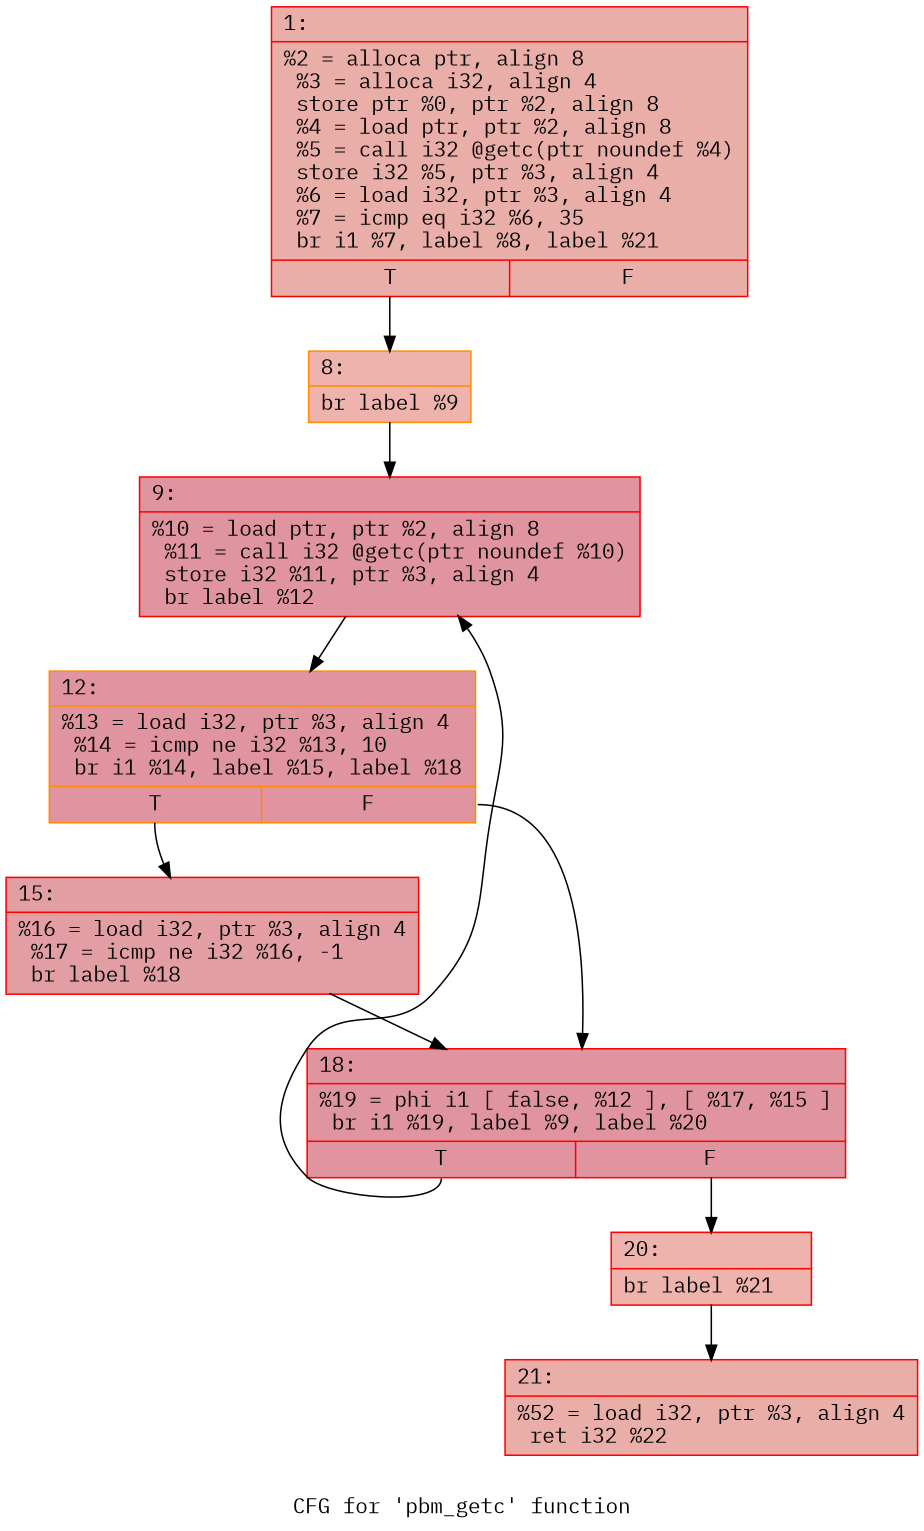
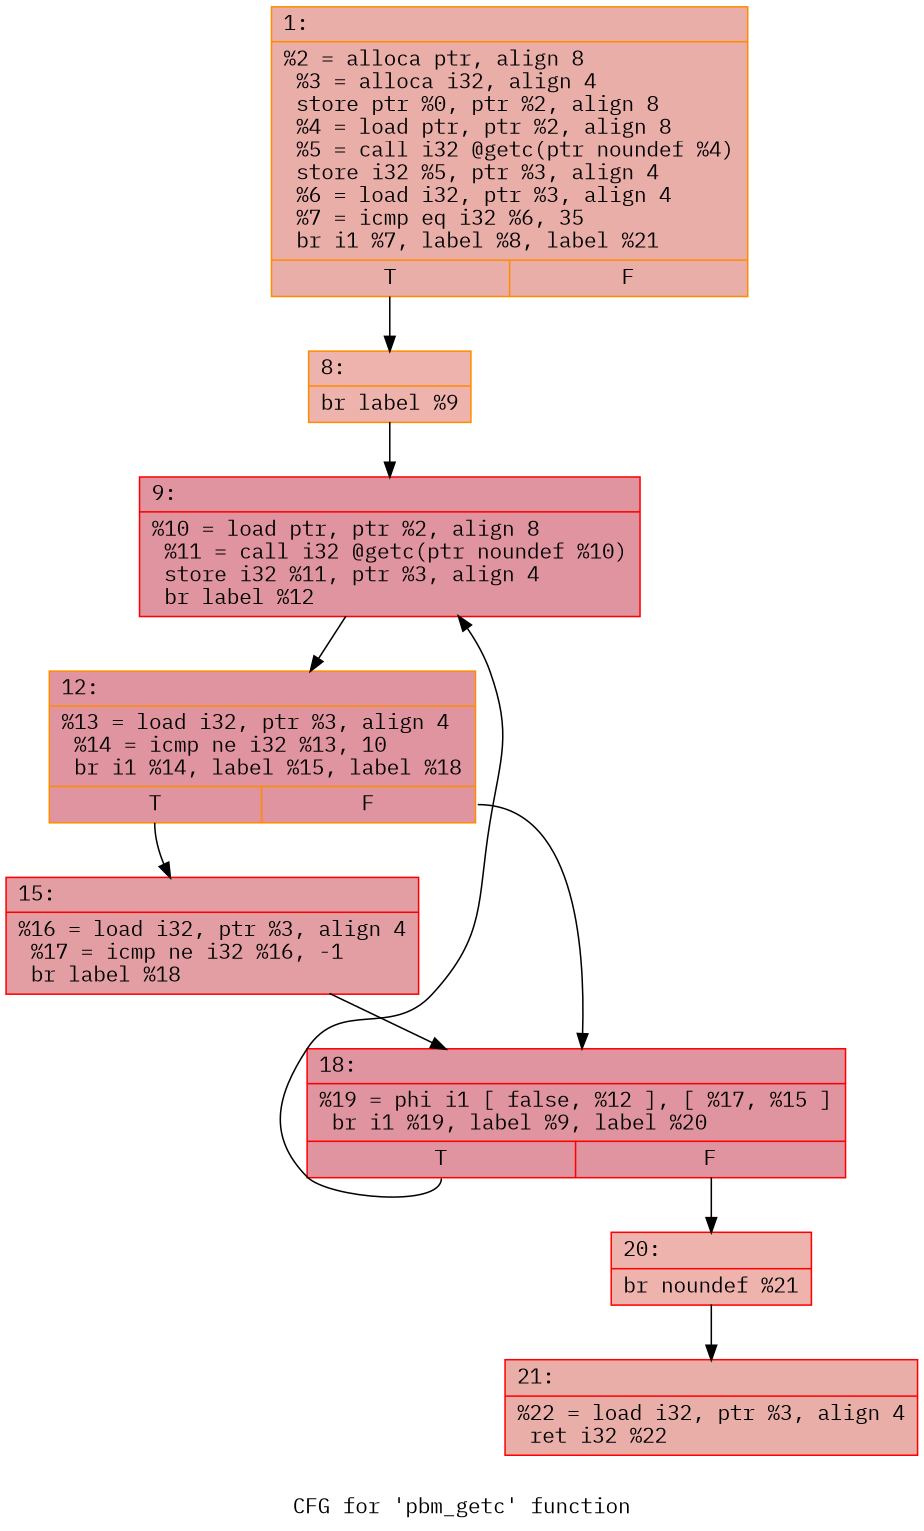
node "1:": color red -> darkorange
node "20:": text "br label %21" -> "br noundef %21"
node "21:": text "%52 = load i32, ptr %3, align 4" -> "%22 = load i32, ptr %3, align 4"
